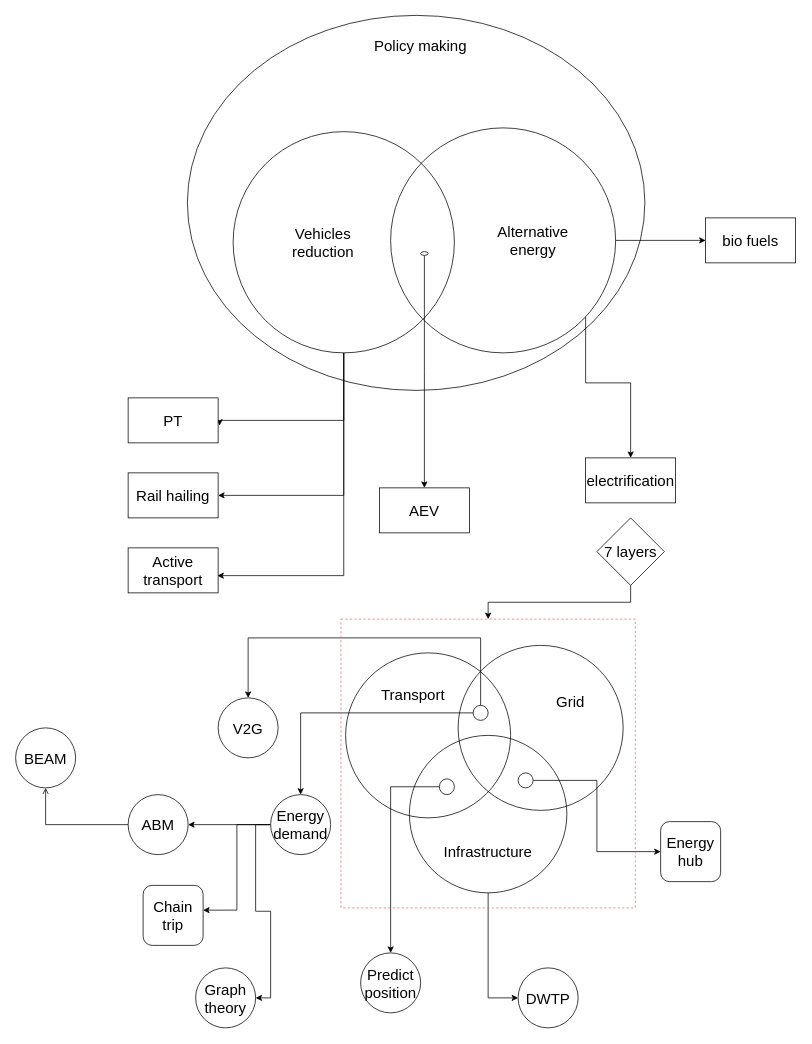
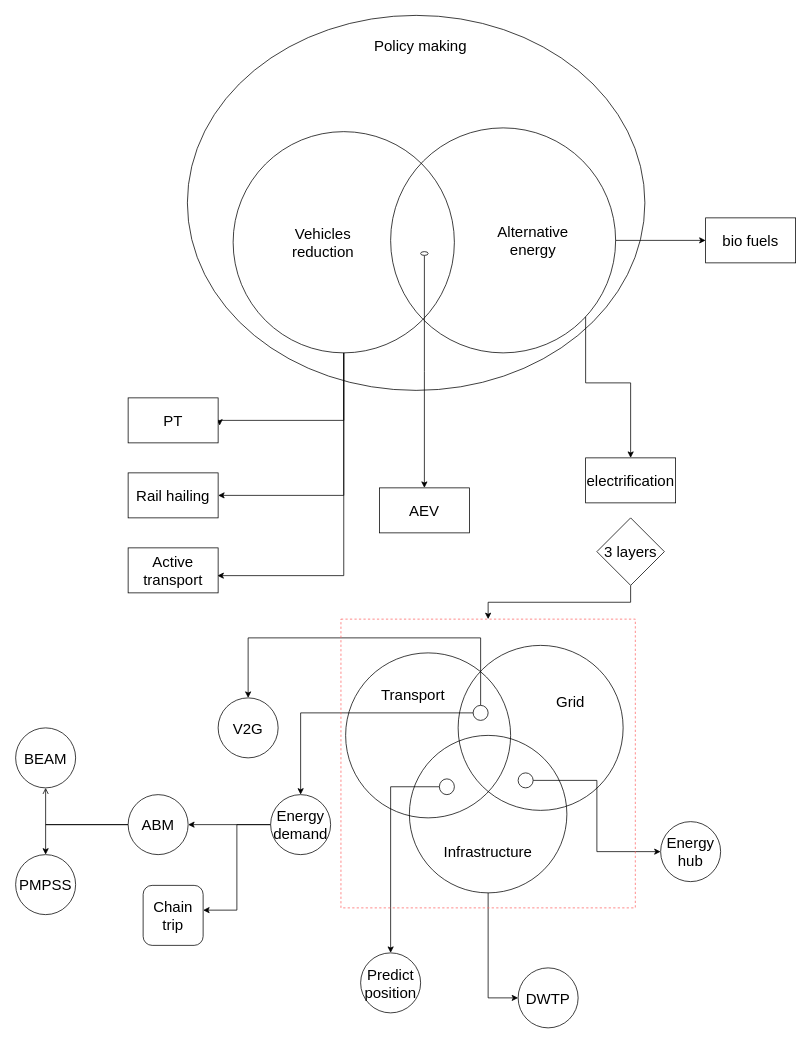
node "7 layers": label "7 layers" -> "3 layers"
edge "ABM" -> "PMPSS": added
node "Energy hub": shape rounded rectangle -> ellipse
node "PMPSS": added
edge "Energy demand" -> "Graph theory": removed
node "Graph theory": removed
